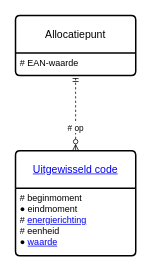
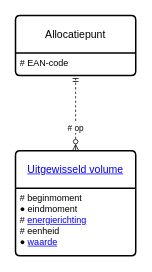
node "# EAN-waarde": label "# EAN-waarde" -> "# EAN-code"
node "Uitgewisseld code": label "Uitgewisseld code" -> "Uitgewisseld volume"
